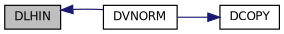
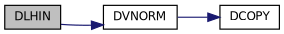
edge "DVNORM" -> "DLHIN": reversed
